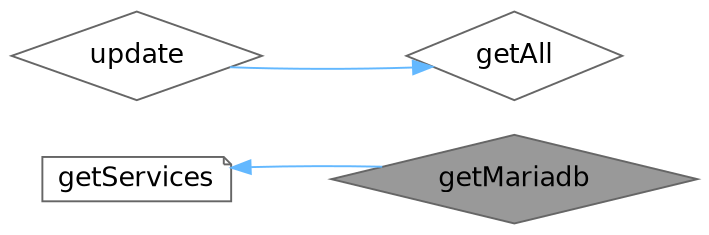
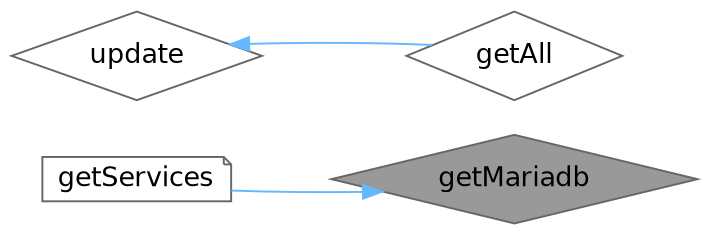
edge "update" -> "getAll": reversed
edge "getMariadb" -> "getServices": reversed
